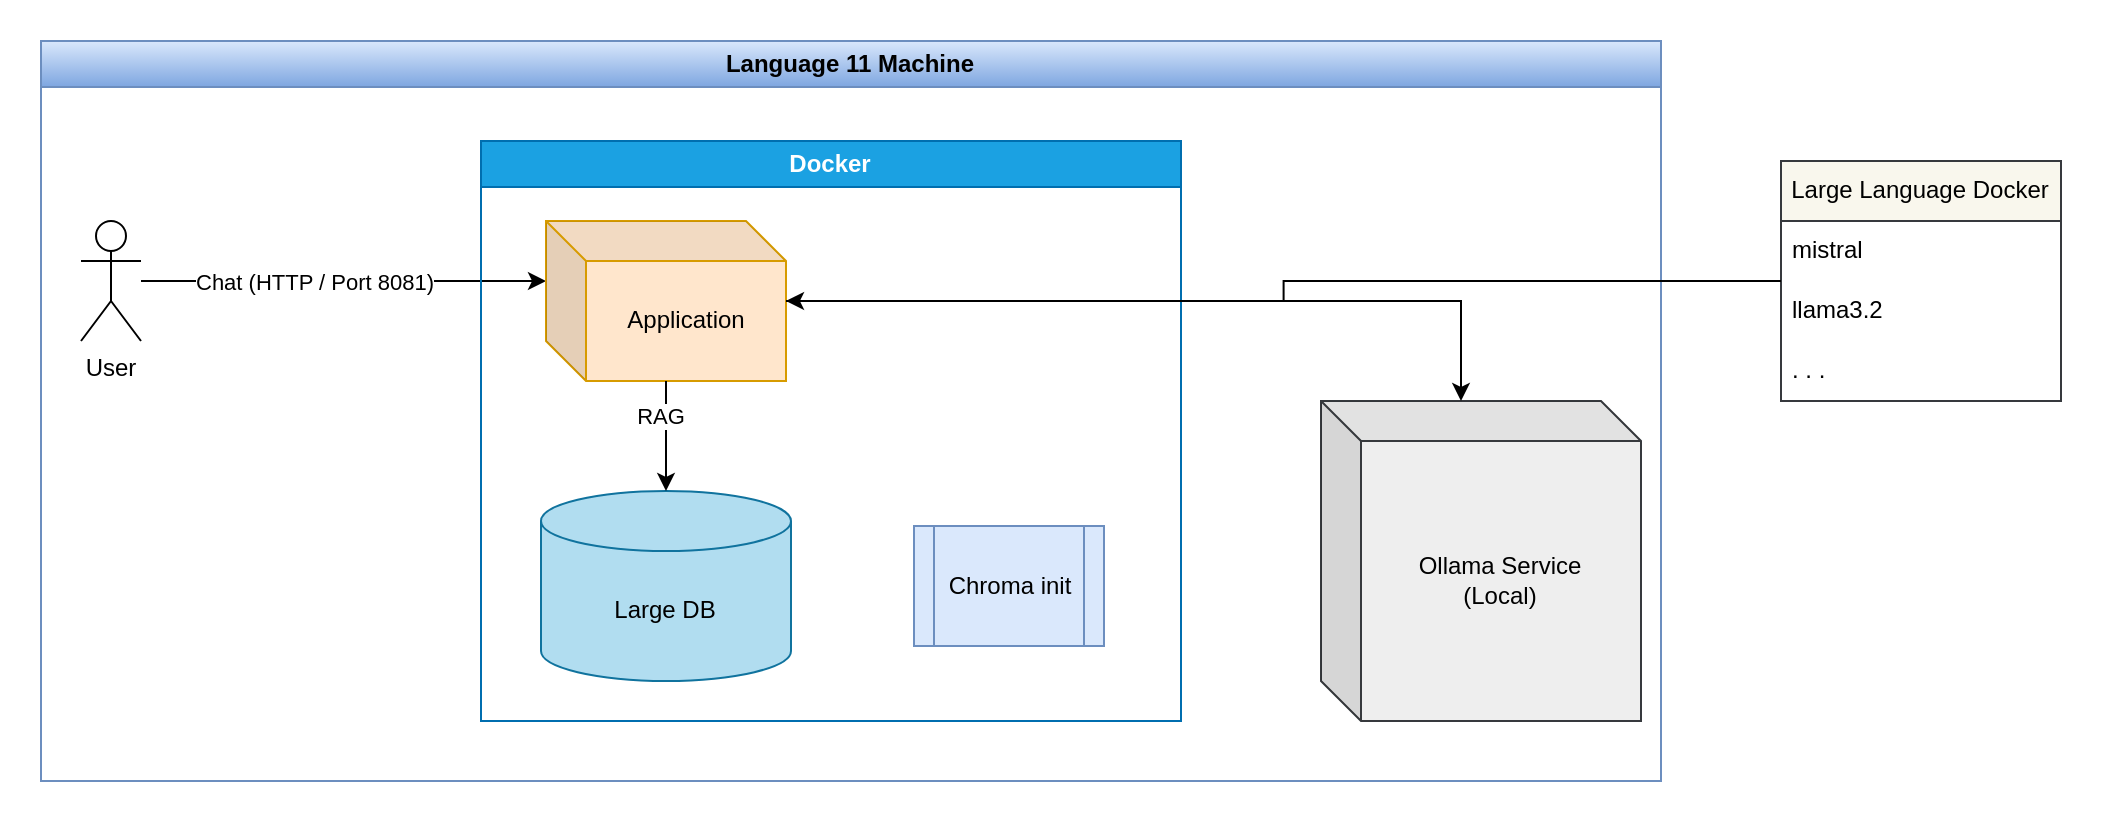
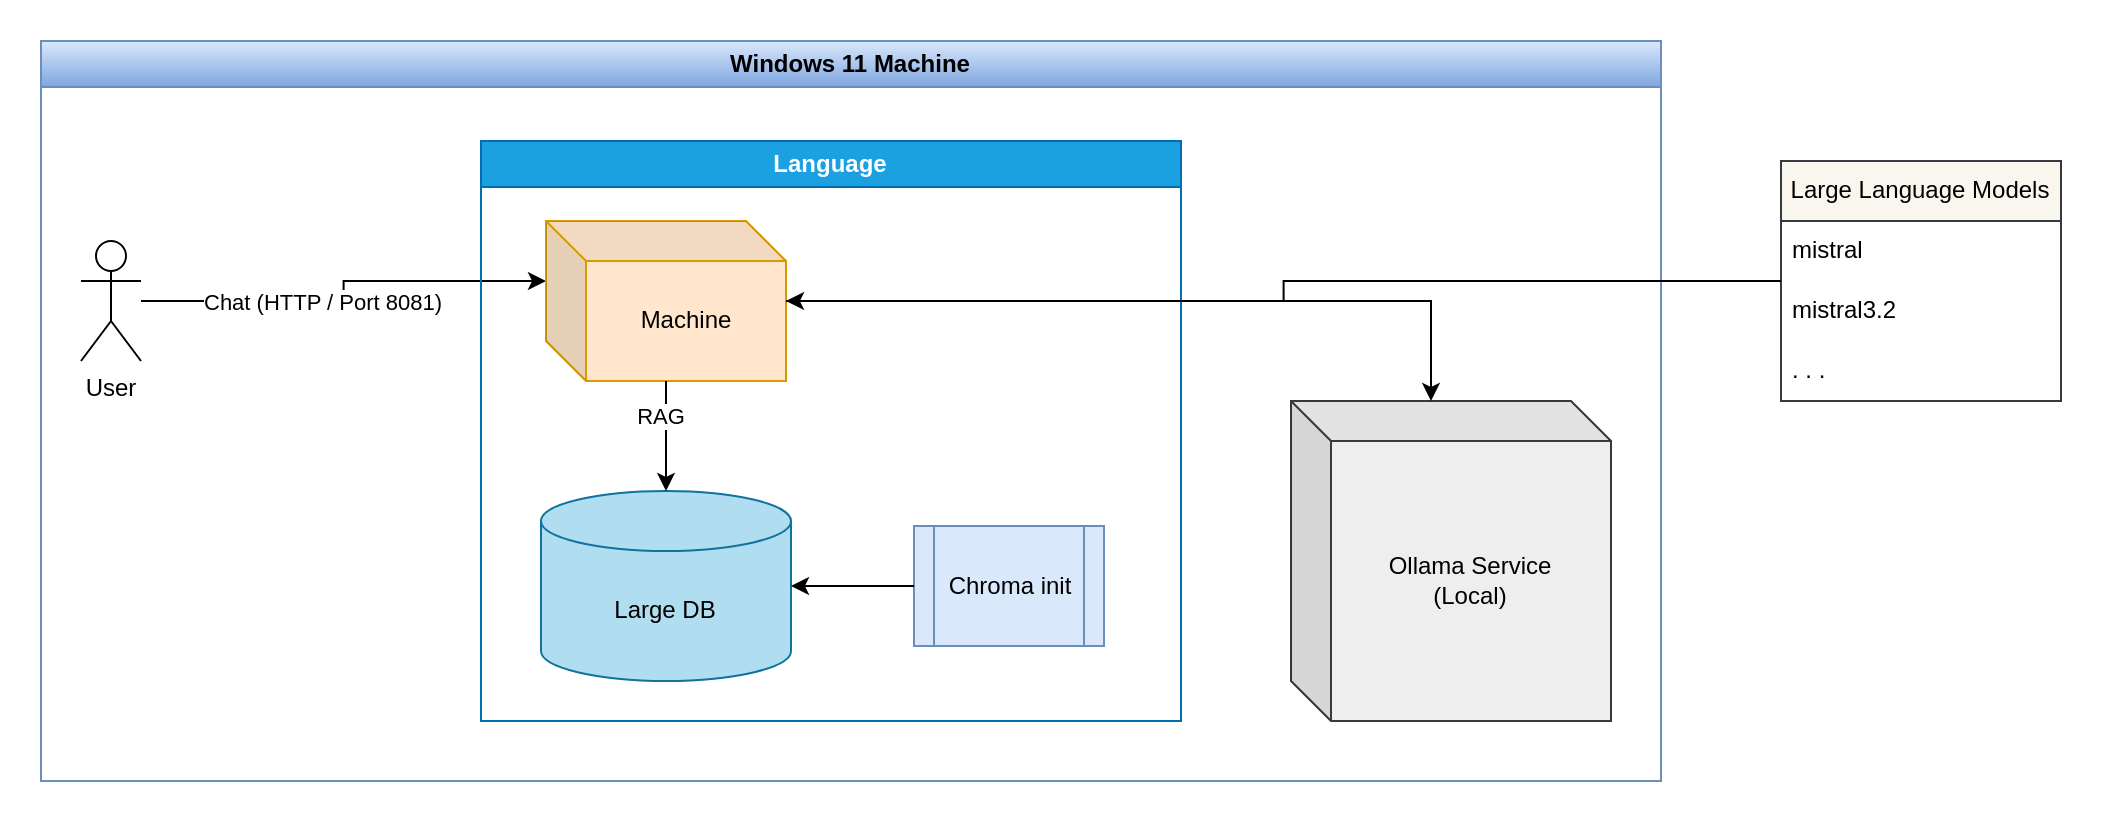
node "Language 11 Machine": label "Language 11 Machine" -> "Windows 11 Machine"
node "Docker": label "Docker" -> "Language"
node "Large Language Docker": label "Large Language Docker" -> "Large Language Models"
node "User": moved (111, 281) -> (111, 301)
node "llama3.2": label "llama3.2" -> "mistral3.2"
node "Application": label "Application" -> "Machine"
node "Ollama Service (Local)": moved (1481, 561) -> (1451, 561)
edge "Chroma init" -> "Large DB": added
